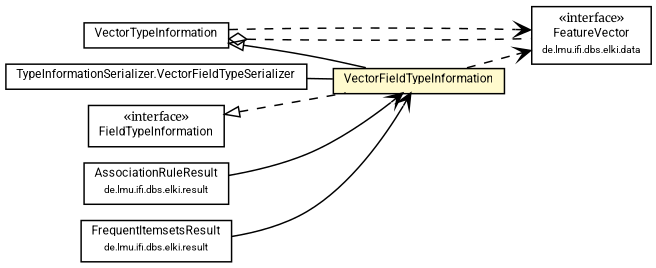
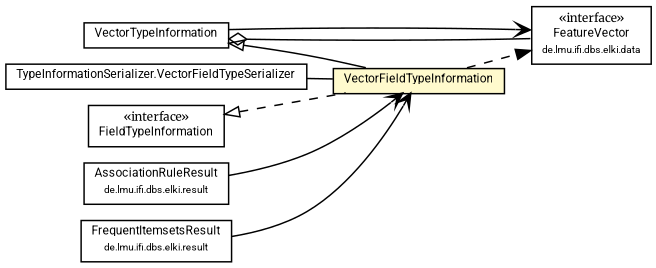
edge "VectorTypeInformation" -> "FeatureVector": style dashed -> solid
edge "FeatureVector" -> "VectorTypeInformation": style dashed -> solid
edge "VectorFieldTypeInformation" -> "FeatureVector": arrowhead open -> normal
